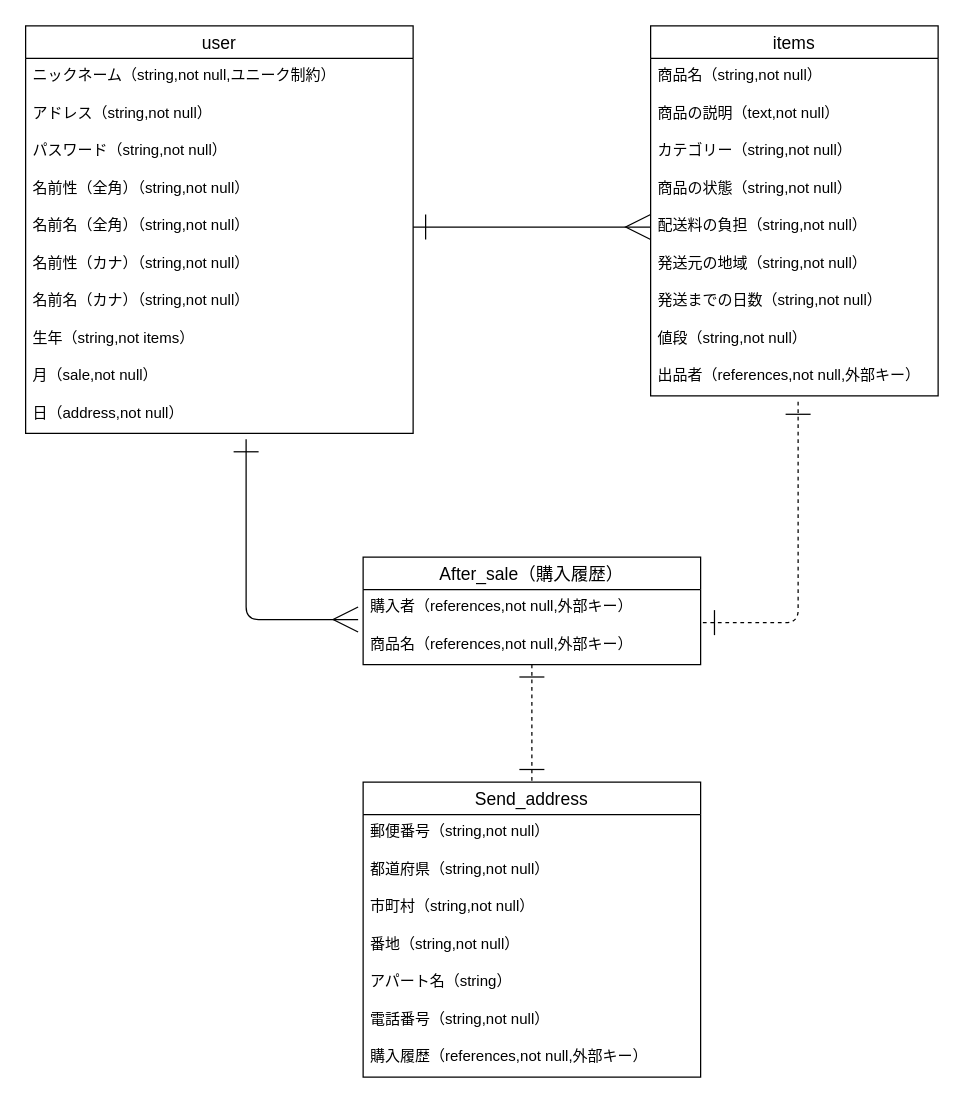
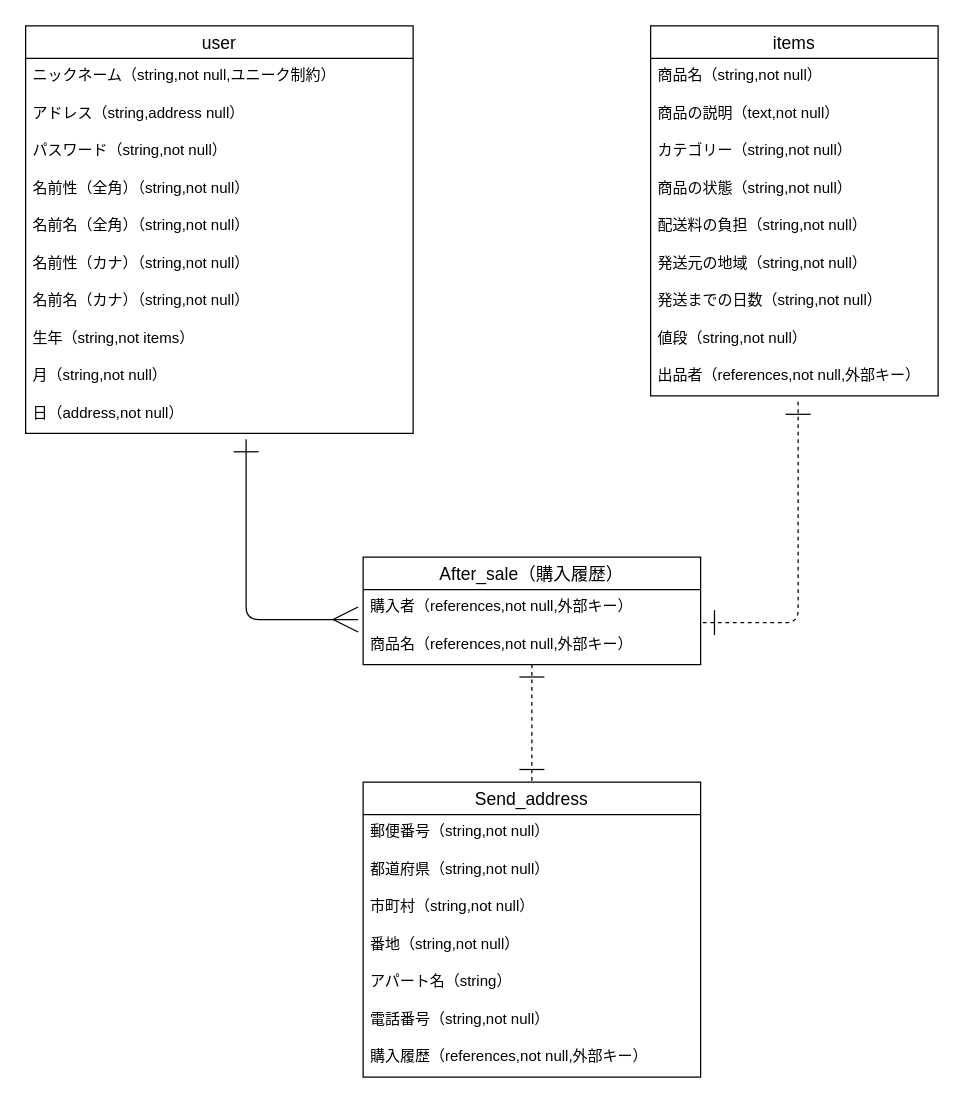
node "アドレス（string,not null）": label "アドレス（string,not null）" -> "アドレス（string,address null）"
edge "名前名（全角）（string,not null）" -- "配送料の負担（string,not null）": removed
node "月（sale,not null）": label "月（sale,not null）" -> "月（string,not null）"
